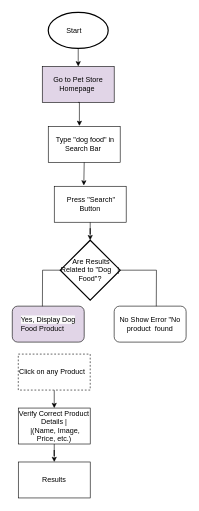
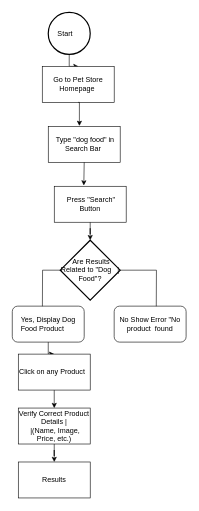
node "Start": size 60x36 -> 42x42
node "Go to Pet Store Homepage": fillcolor #e1d5e7 -> #ffffff
node "Yes, Display Dog Food Product": fillcolor #e1d5e7 -> #ffffff
edge "Yes, Display Dog Food Product" -> "Click on any Product": added
node "Click on any Product": style dashed -> solid
